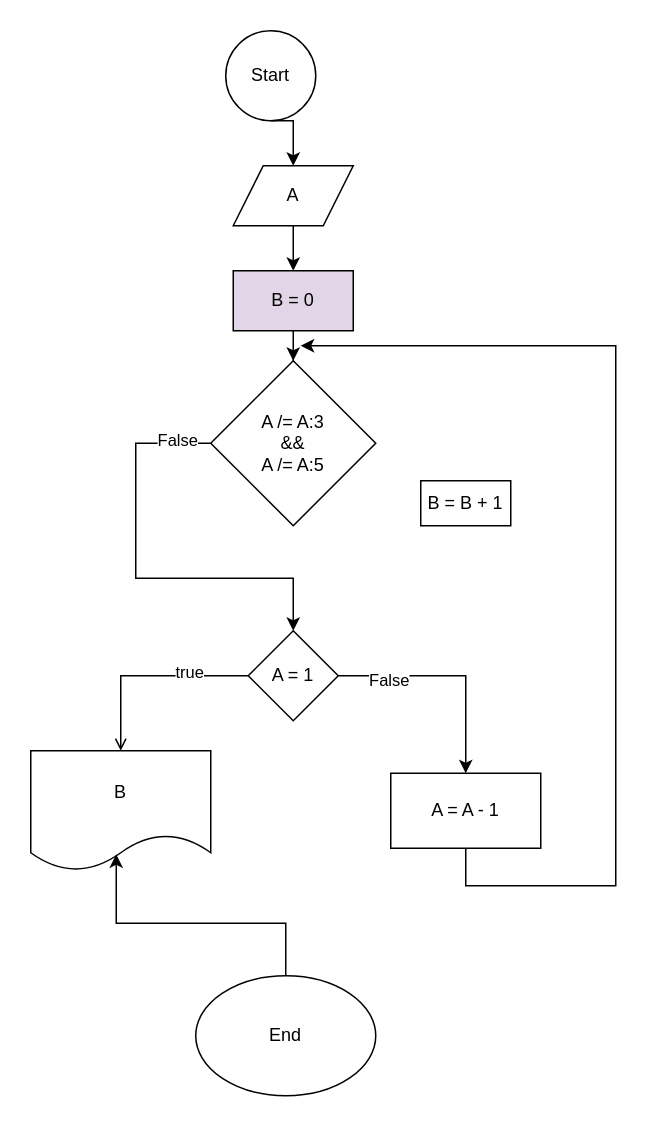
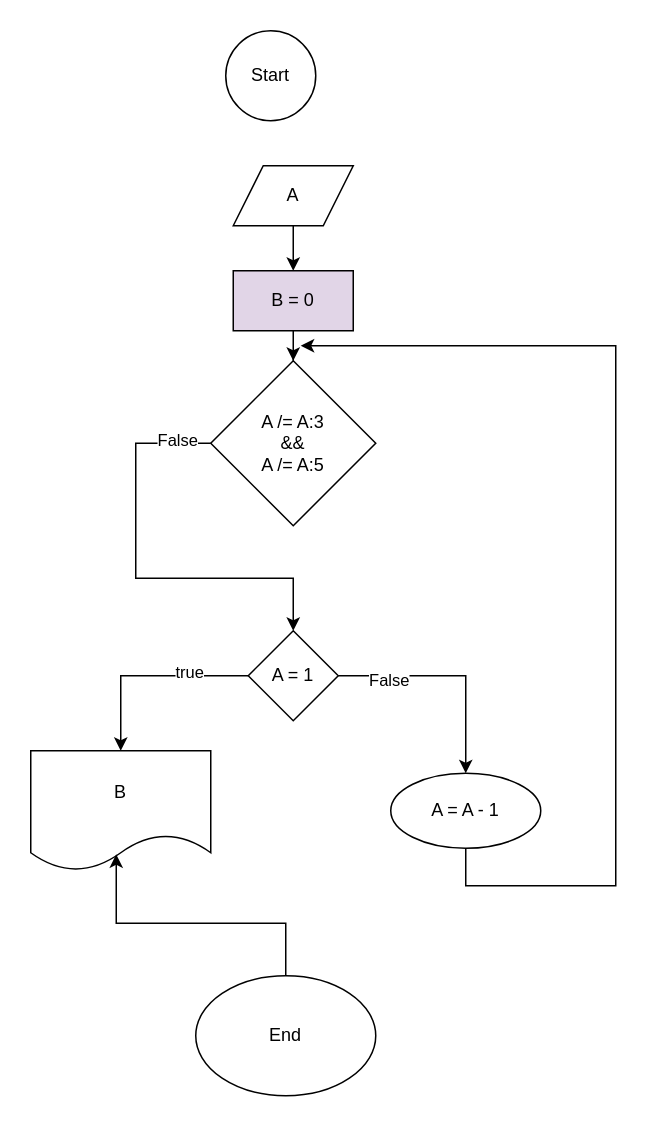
edge "Start" -> "A": removed
node "B = B + 1": removed
edge "A = 1" -> "B": arrowhead open -> classic
node "A = A - 1": shape rectangle -> ellipse
